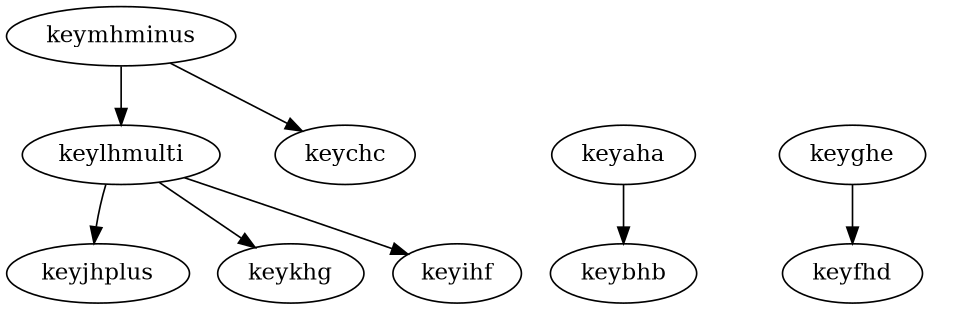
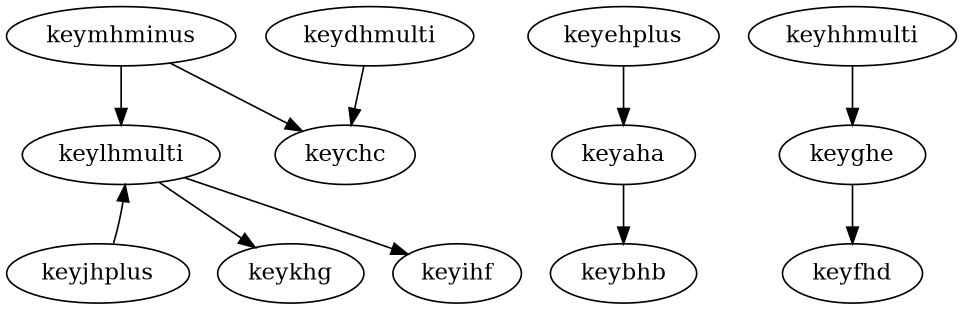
node "keydhmulti": added
node "keyehplus": added
node "keyhhmulti": added
edge "keylhmulti" -> "keyjhplus": reversed
